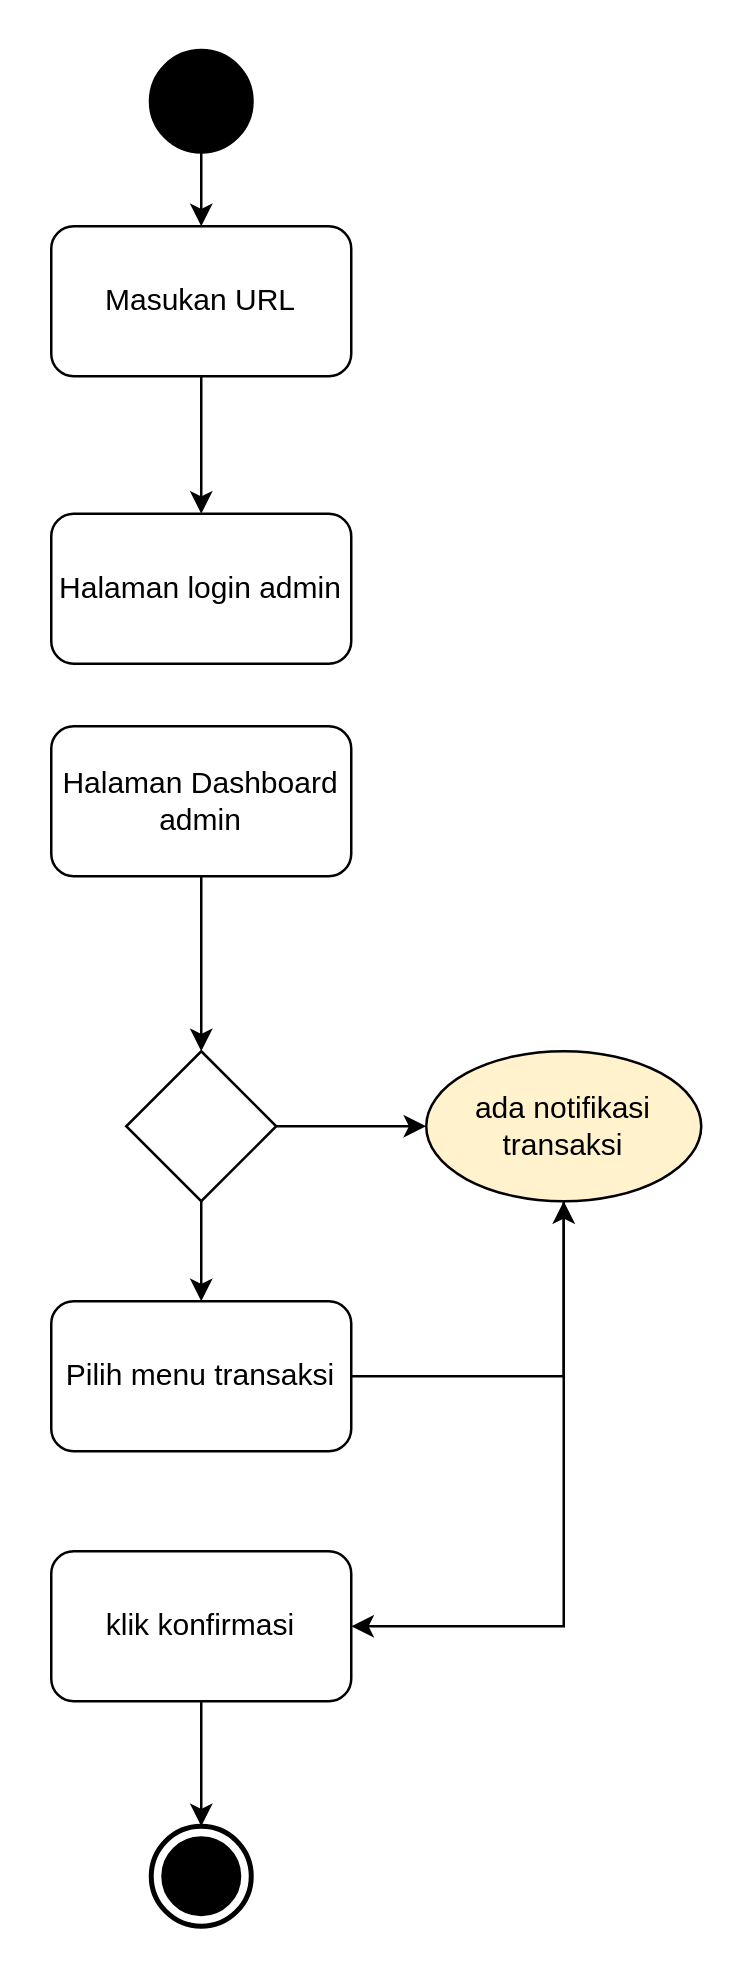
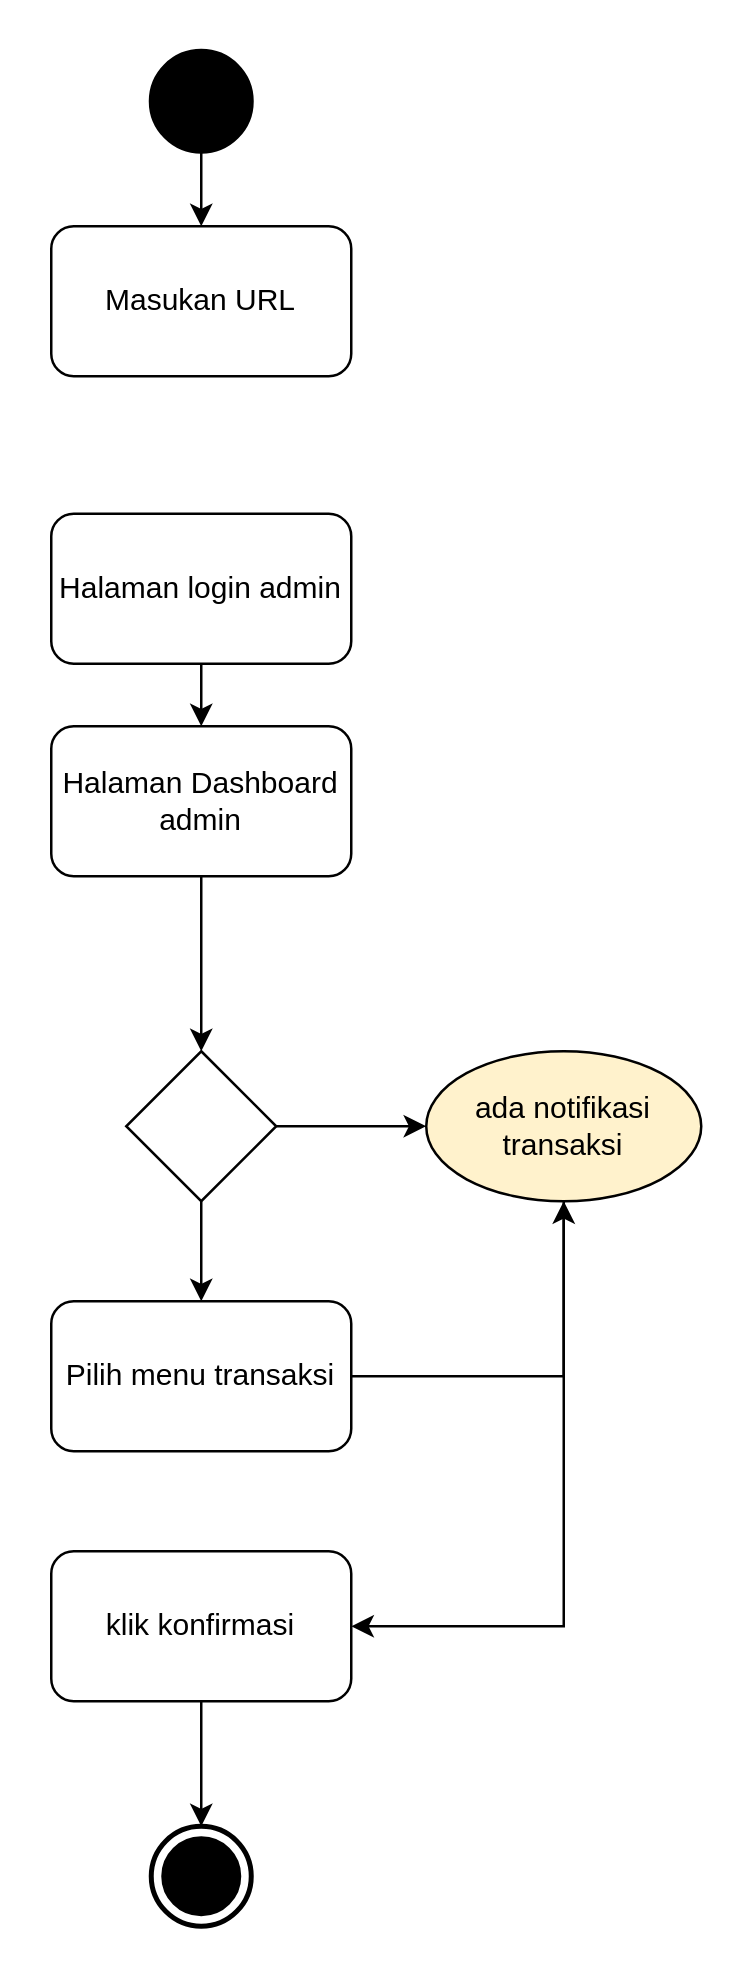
edge "Masukan URL" -> "Halaman login admin": removed
edge "Halaman login admin" -> "Halaman Dashboard admin": added
